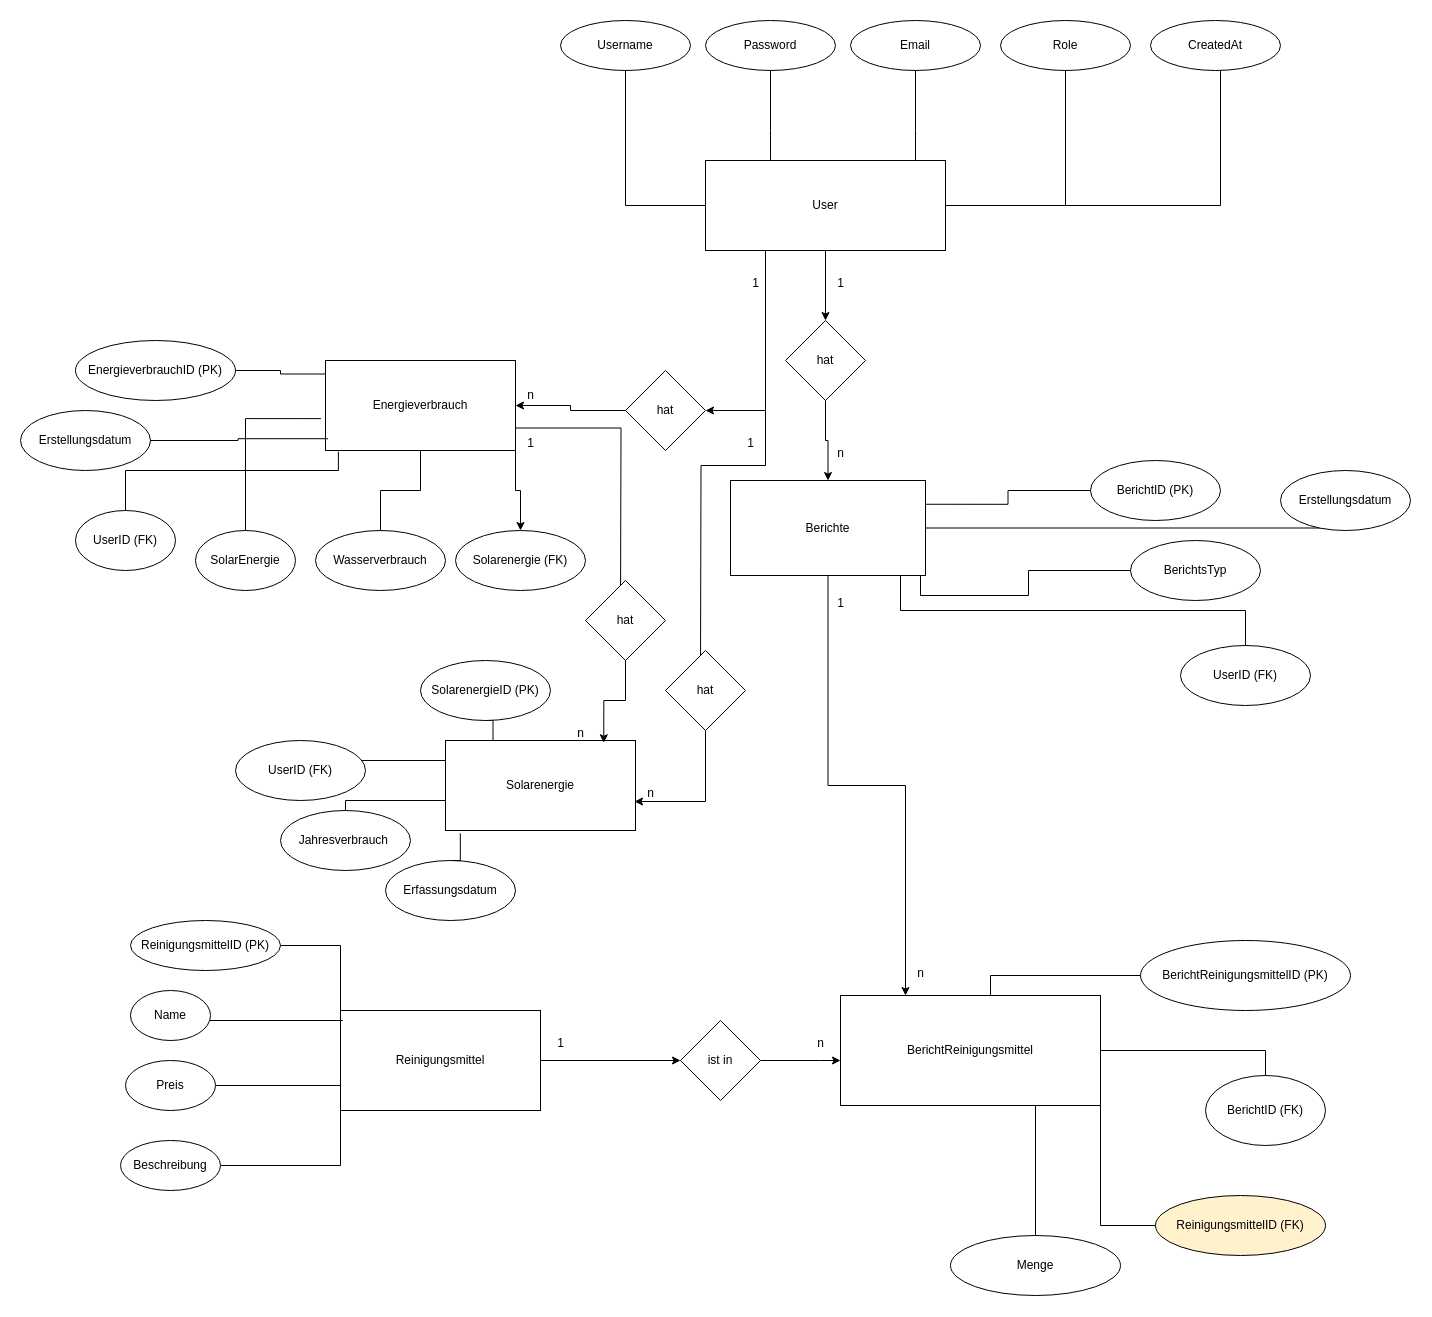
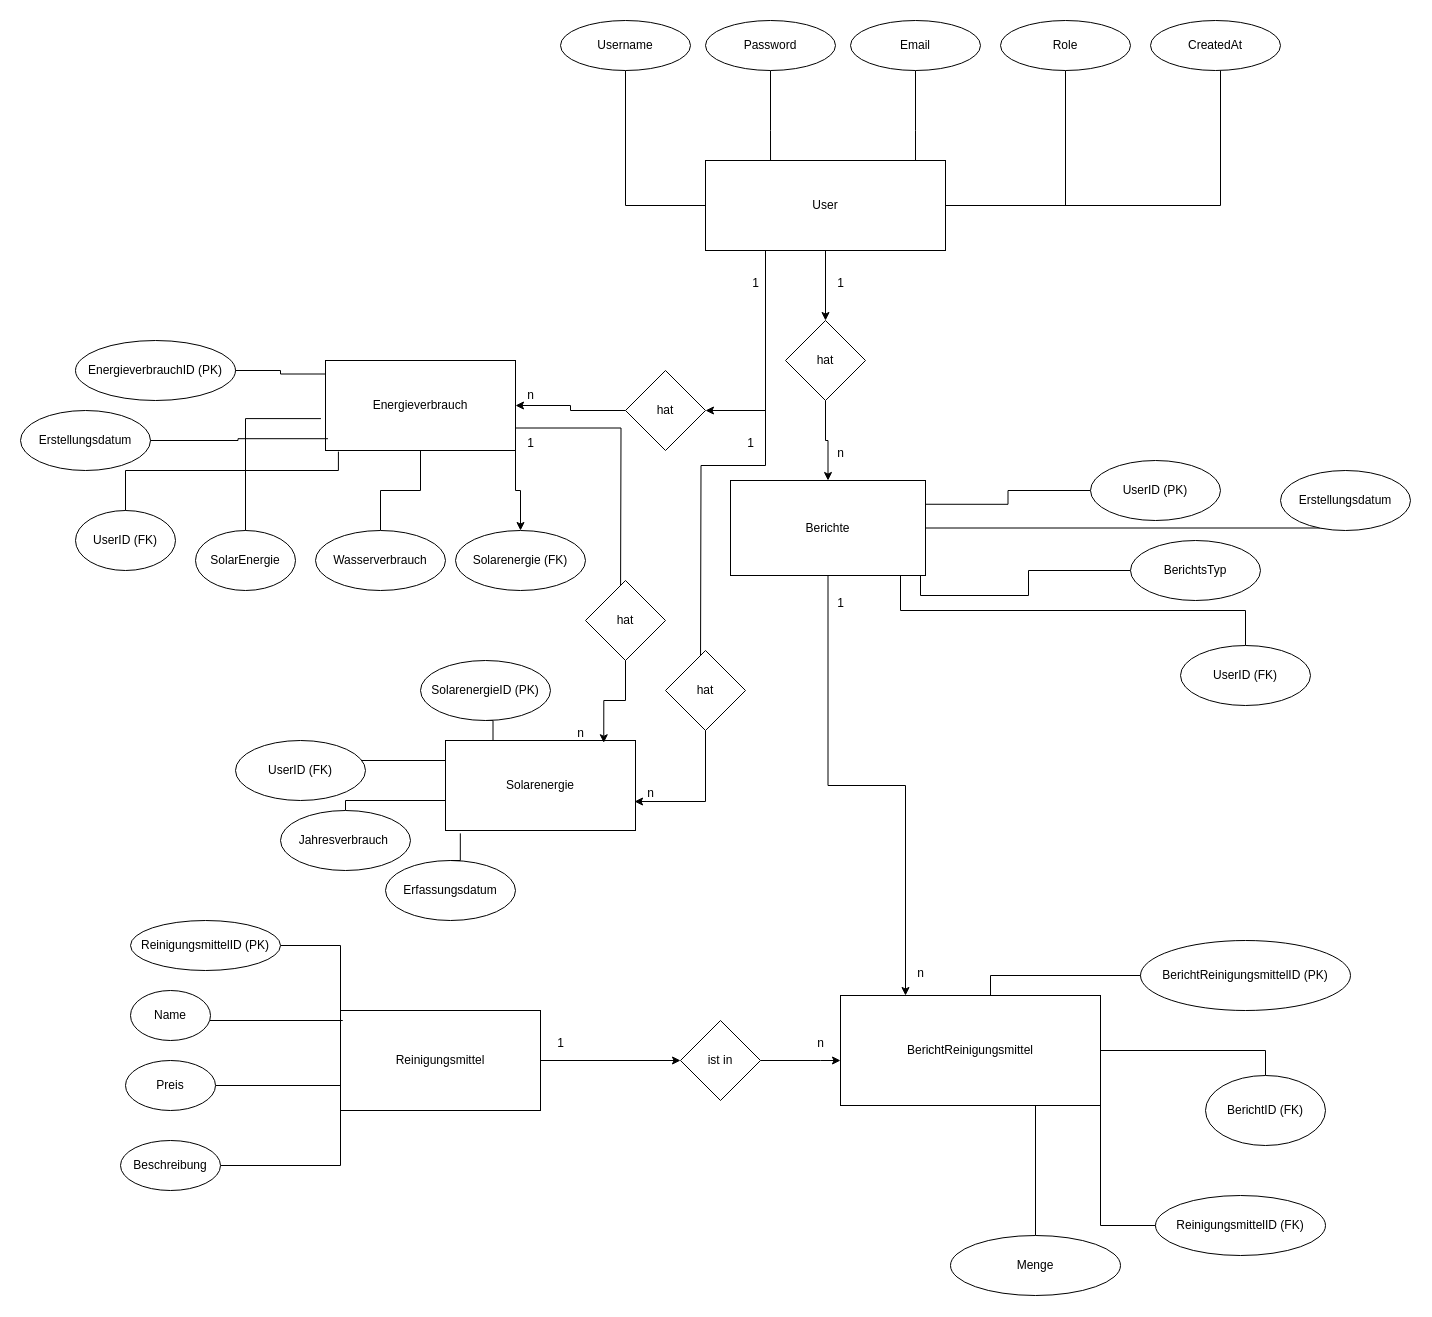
node "BerichtID (PK)": label "BerichtID (PK)" -> "UserID (PK)"
node "ReinigungsmittelID (FK)": fillcolor #fff2cc -> #ffffff
